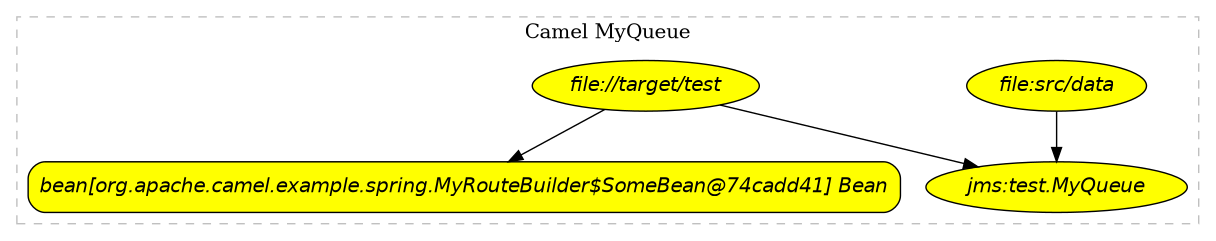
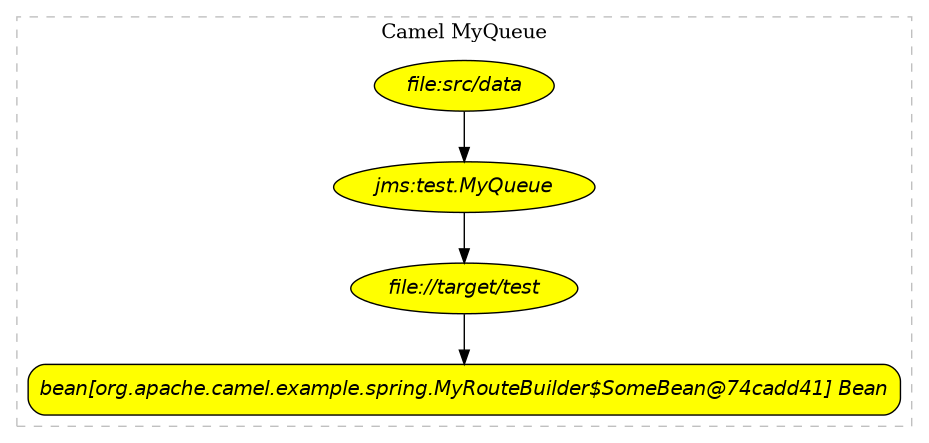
edge "file://target/test" -> "jms:test.MyQueue": reversed
